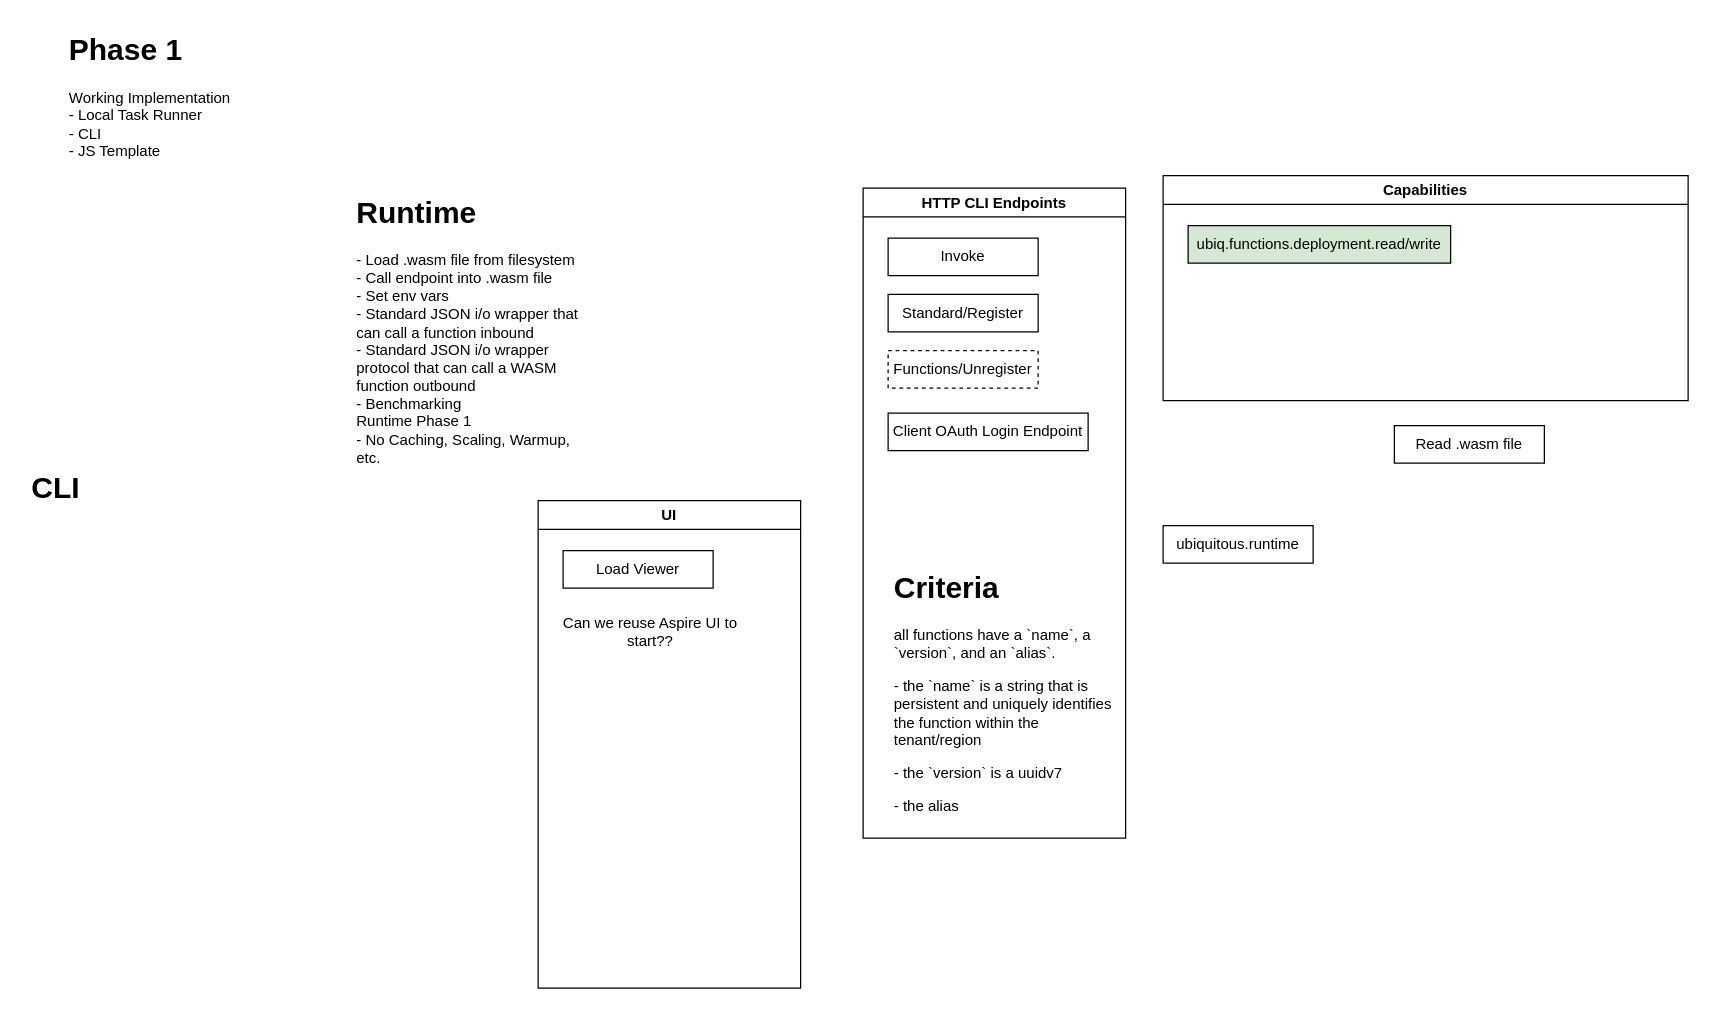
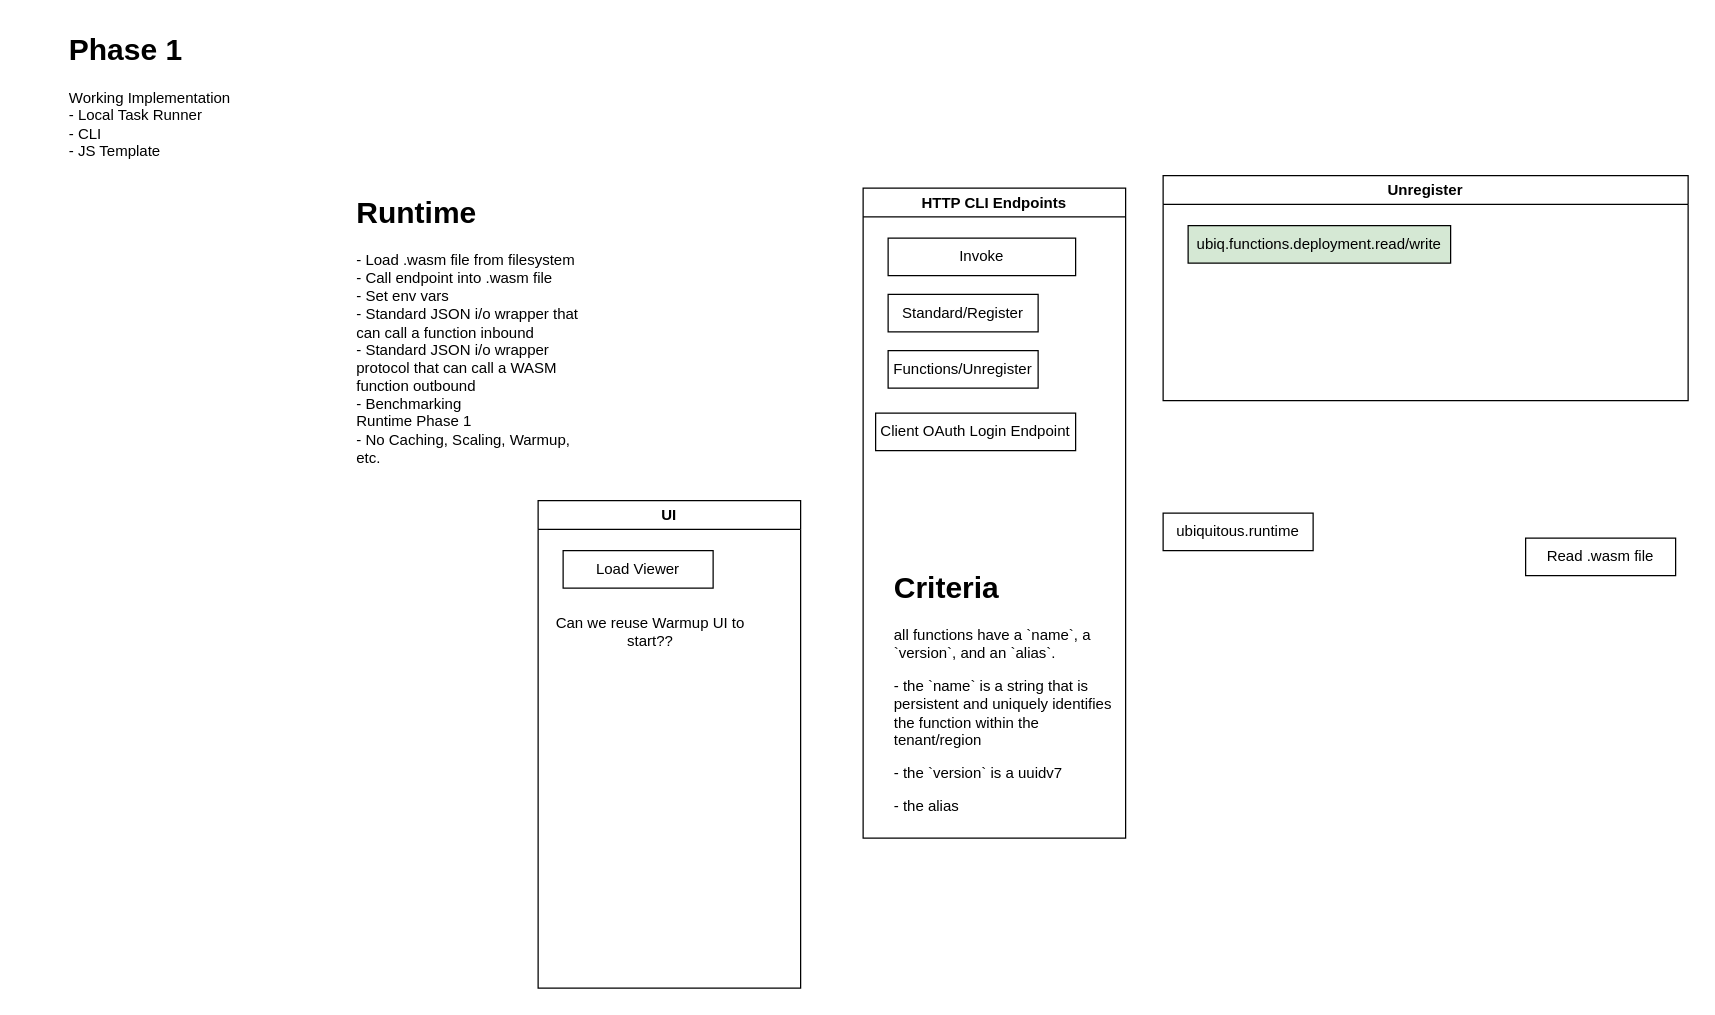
node "Capabilities": label "Capabilities" -> "Unregister"
node "Invoke": size 150x38 -> 188x38
node "Functions/Unregister": style dashed -> solid
node "Client OAuth Login Endpoint": moved (988, 432) -> (976, 432)
node "Read .wasm file": moved (1469, 444) -> (1601, 557)
node "CLI": removed
node "ubiquitous.runtime": moved (1238, 544) -> (1238, 532)
node "Can we reuse Aspire UI to start??": label "Can we reuse Aspire UI to start??" -> "Can we reuse Warmup UI to start??"
